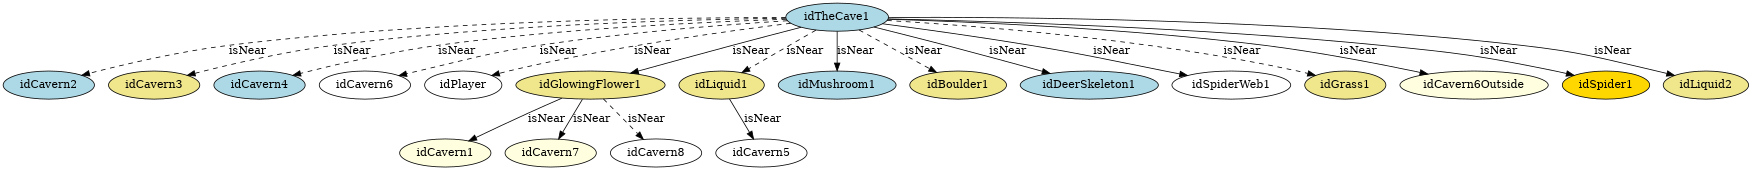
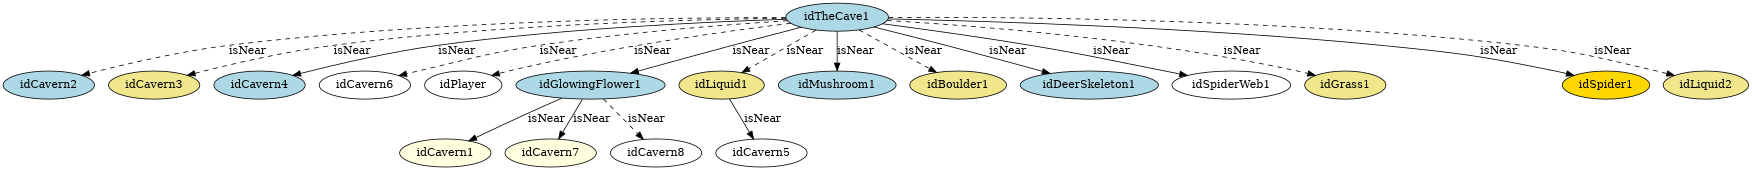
edge "idTheCave1" -> "idLiquid2": style solid -> dashed
edge "idTheCave1" -> "idCavern4": style dashed -> solid
node "idGlowingFlower1": fillcolor khaki -> lightblue
node "idCavern6Outside": removed
